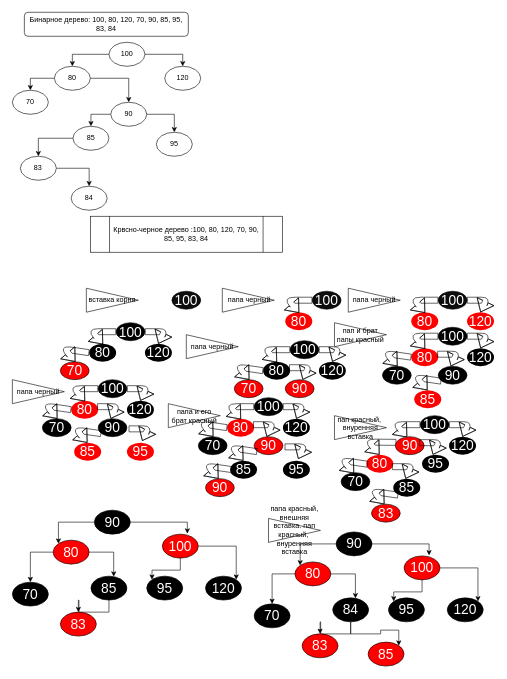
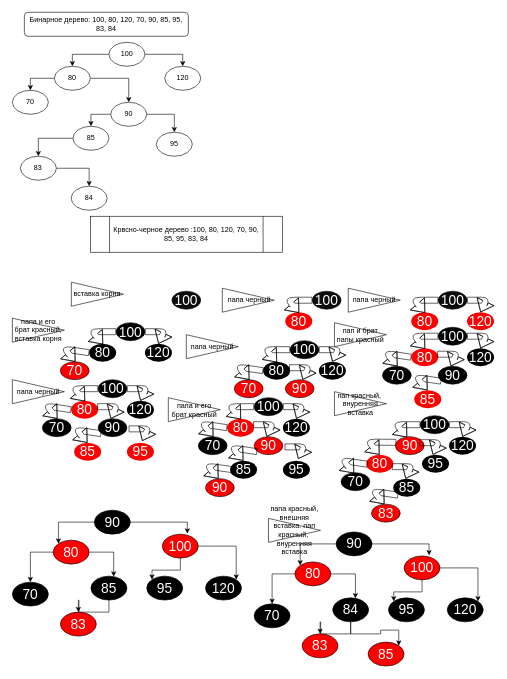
node "вставка корня": moved (112, 300) -> (97, 294)
node "папа и его брат красный, вставка корня": added
node "папа и его брат красный": moved (194, 416) -> (194, 410)
node "пап красный, внуренняя вставка": moved (361, 428) -> (361, 404)
